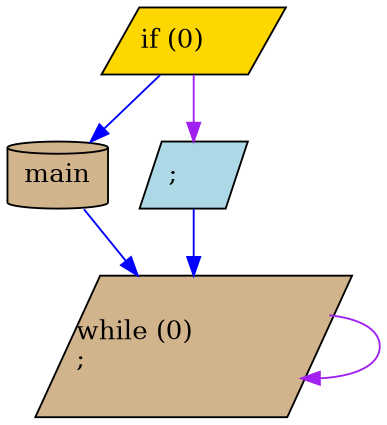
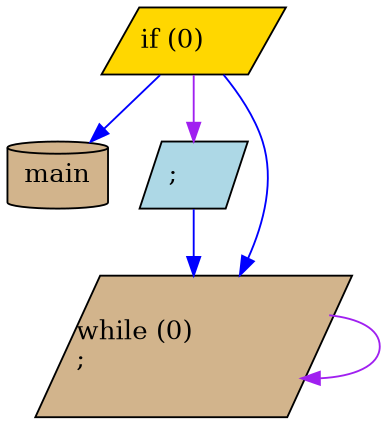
edge "main" -> "while (0) ;": now "if (0)" -> "while (0) ;"
